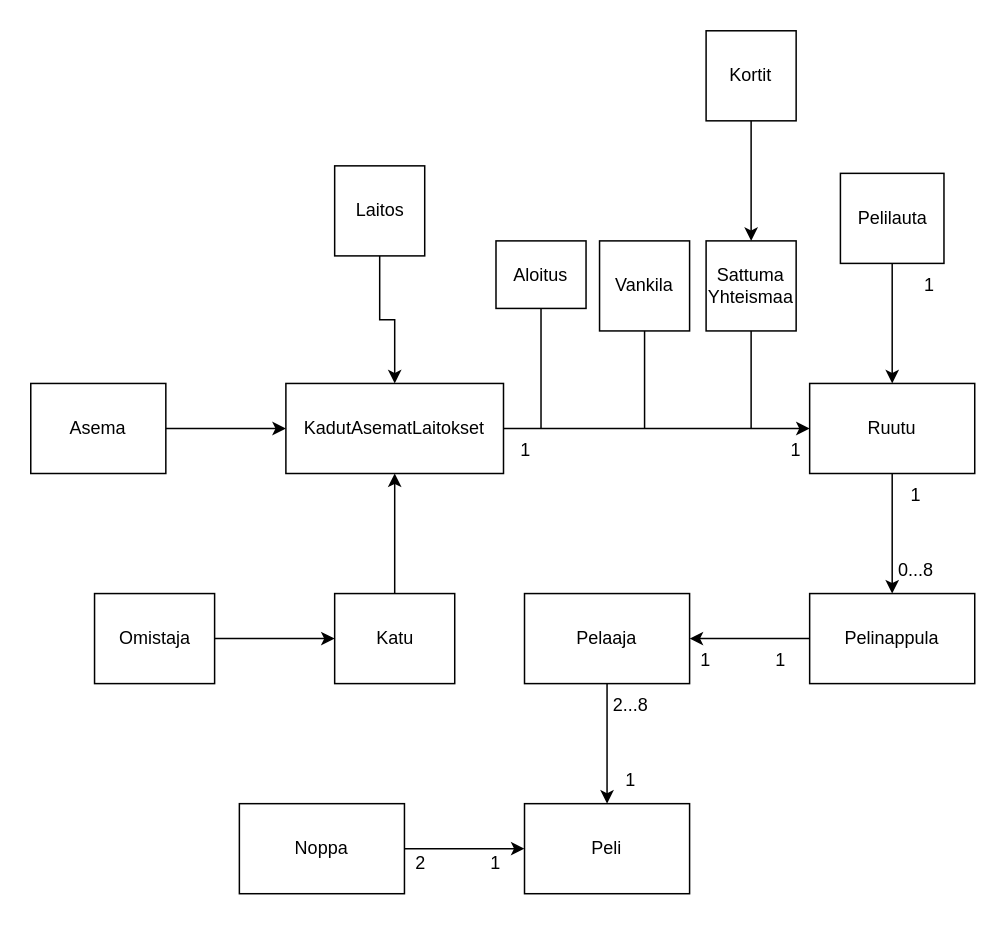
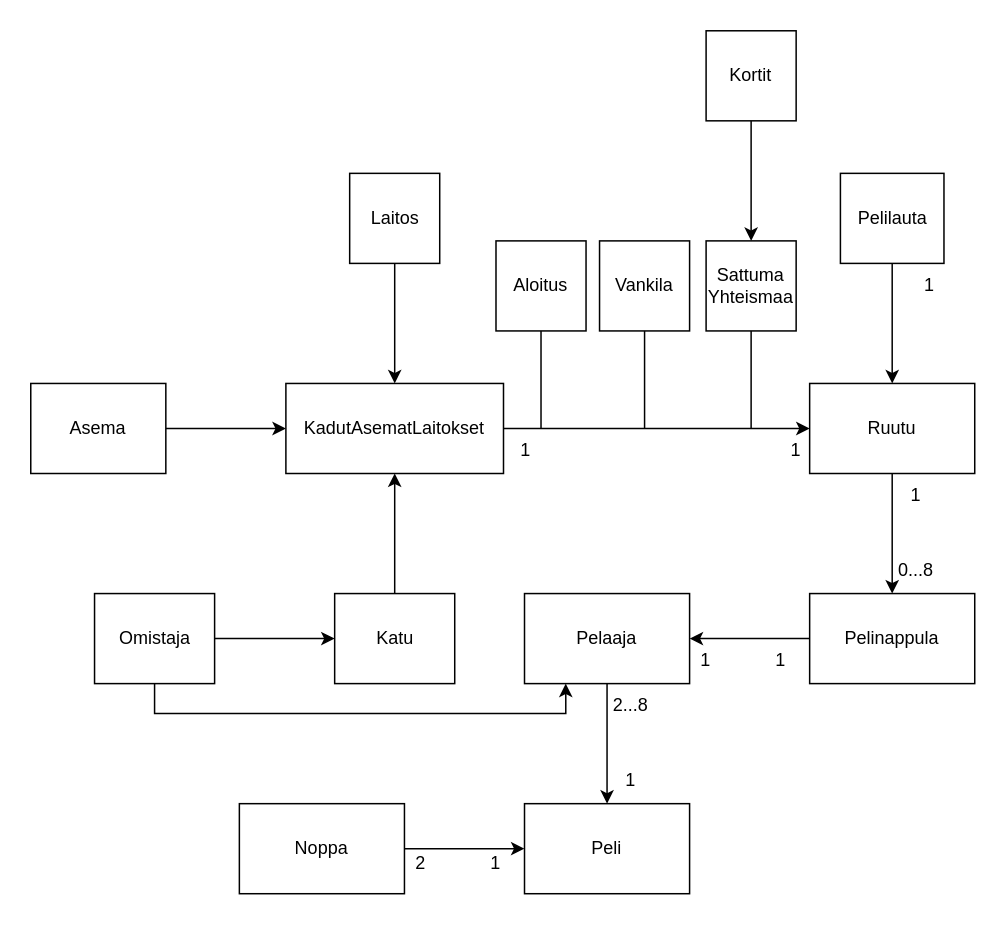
node "Laitos": moved (380, 211) -> (395, 218)
node "Aloitus": size 90x68 -> 90x90
edge "Omistaja" -> "Pelaaja": added
